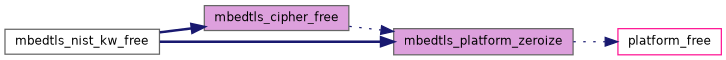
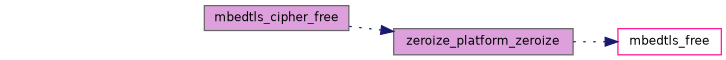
node "mbedtls_nist_kw_free": removed
node "mbedtls_platform_zeroize": label "mbedtls_platform_zeroize" -> "zeroize_platform_zeroize"
node "platform_free": label "platform_free" -> "mbedtls_free"
